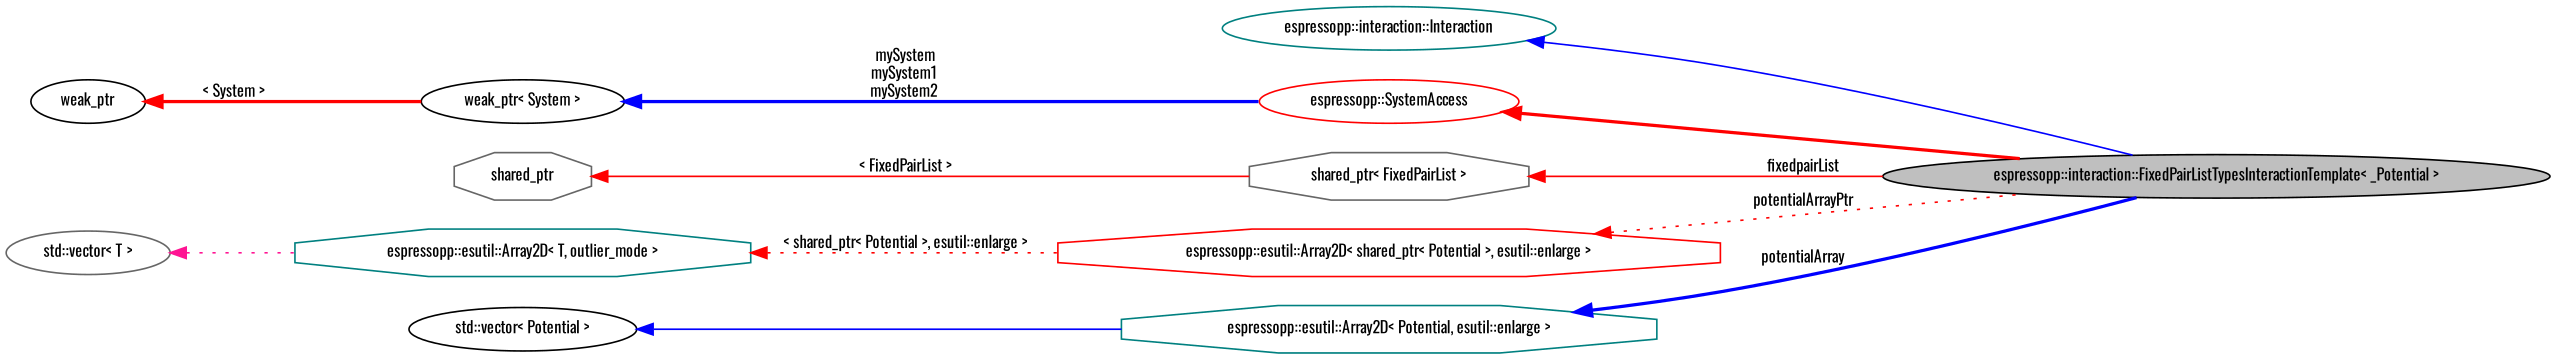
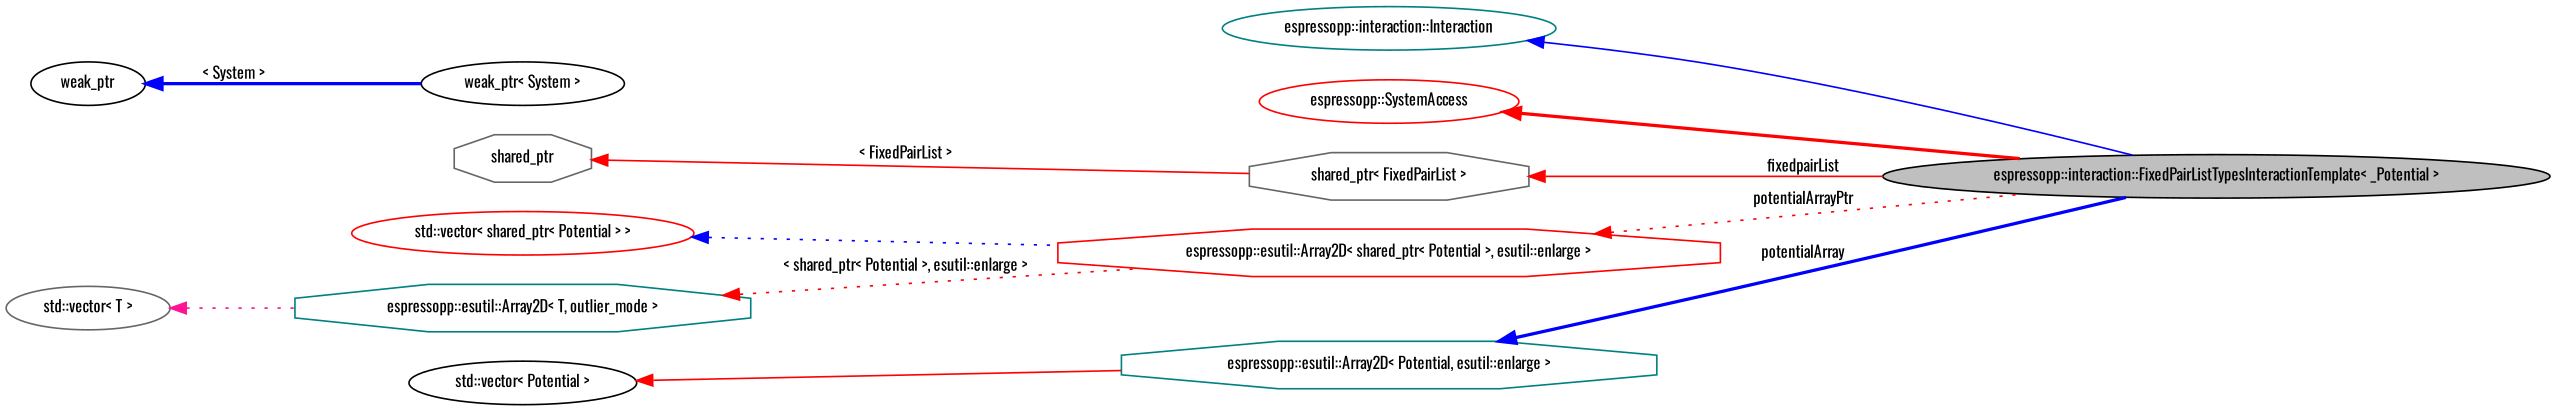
edge "weak_ptr< System >" -> "weak_ptr": color red -> blue
edge "espressopp::SystemAccess" -> "weak_ptr< System >": removed, label "mySystem mySystem1 mySystem2"
node "std::vector< shared_ptr< Potential > >": added
edge "espressopp::esutil::Array2D< Potential, esutil::enlarge >" -> "std::vector< Potential >": color blue -> red
